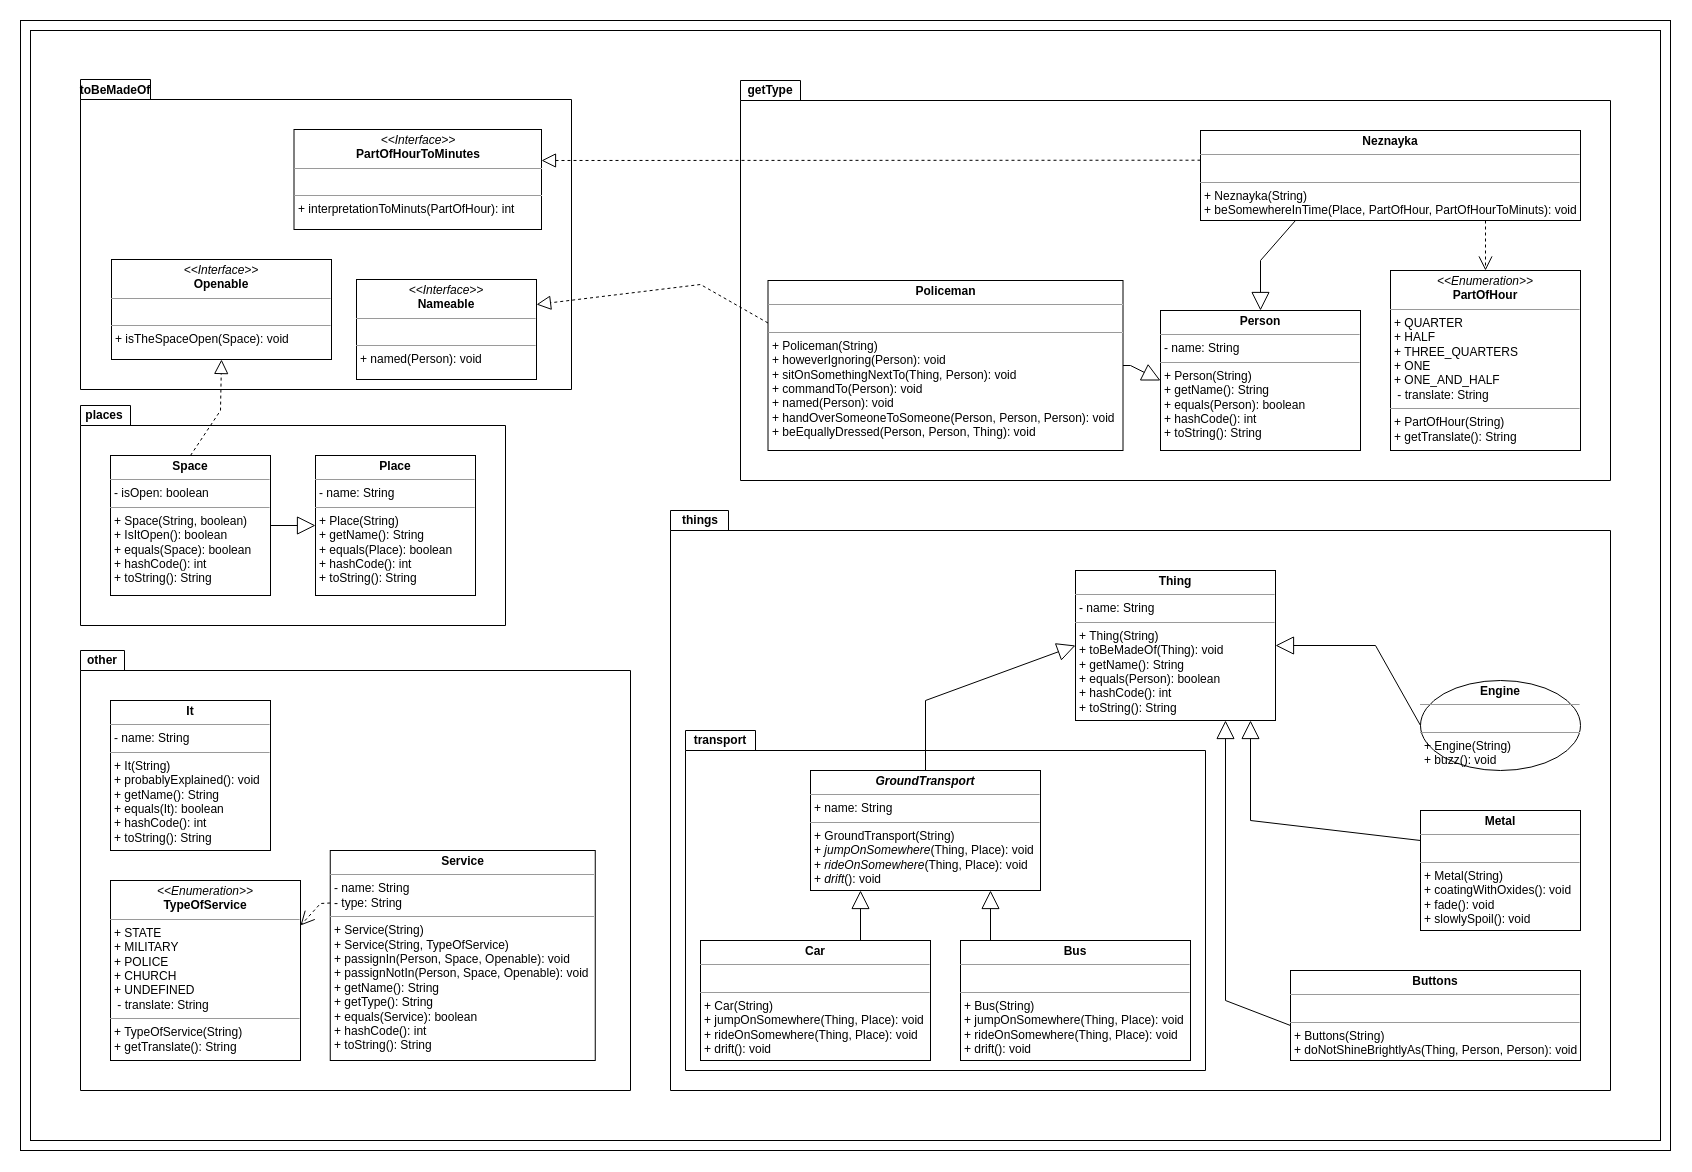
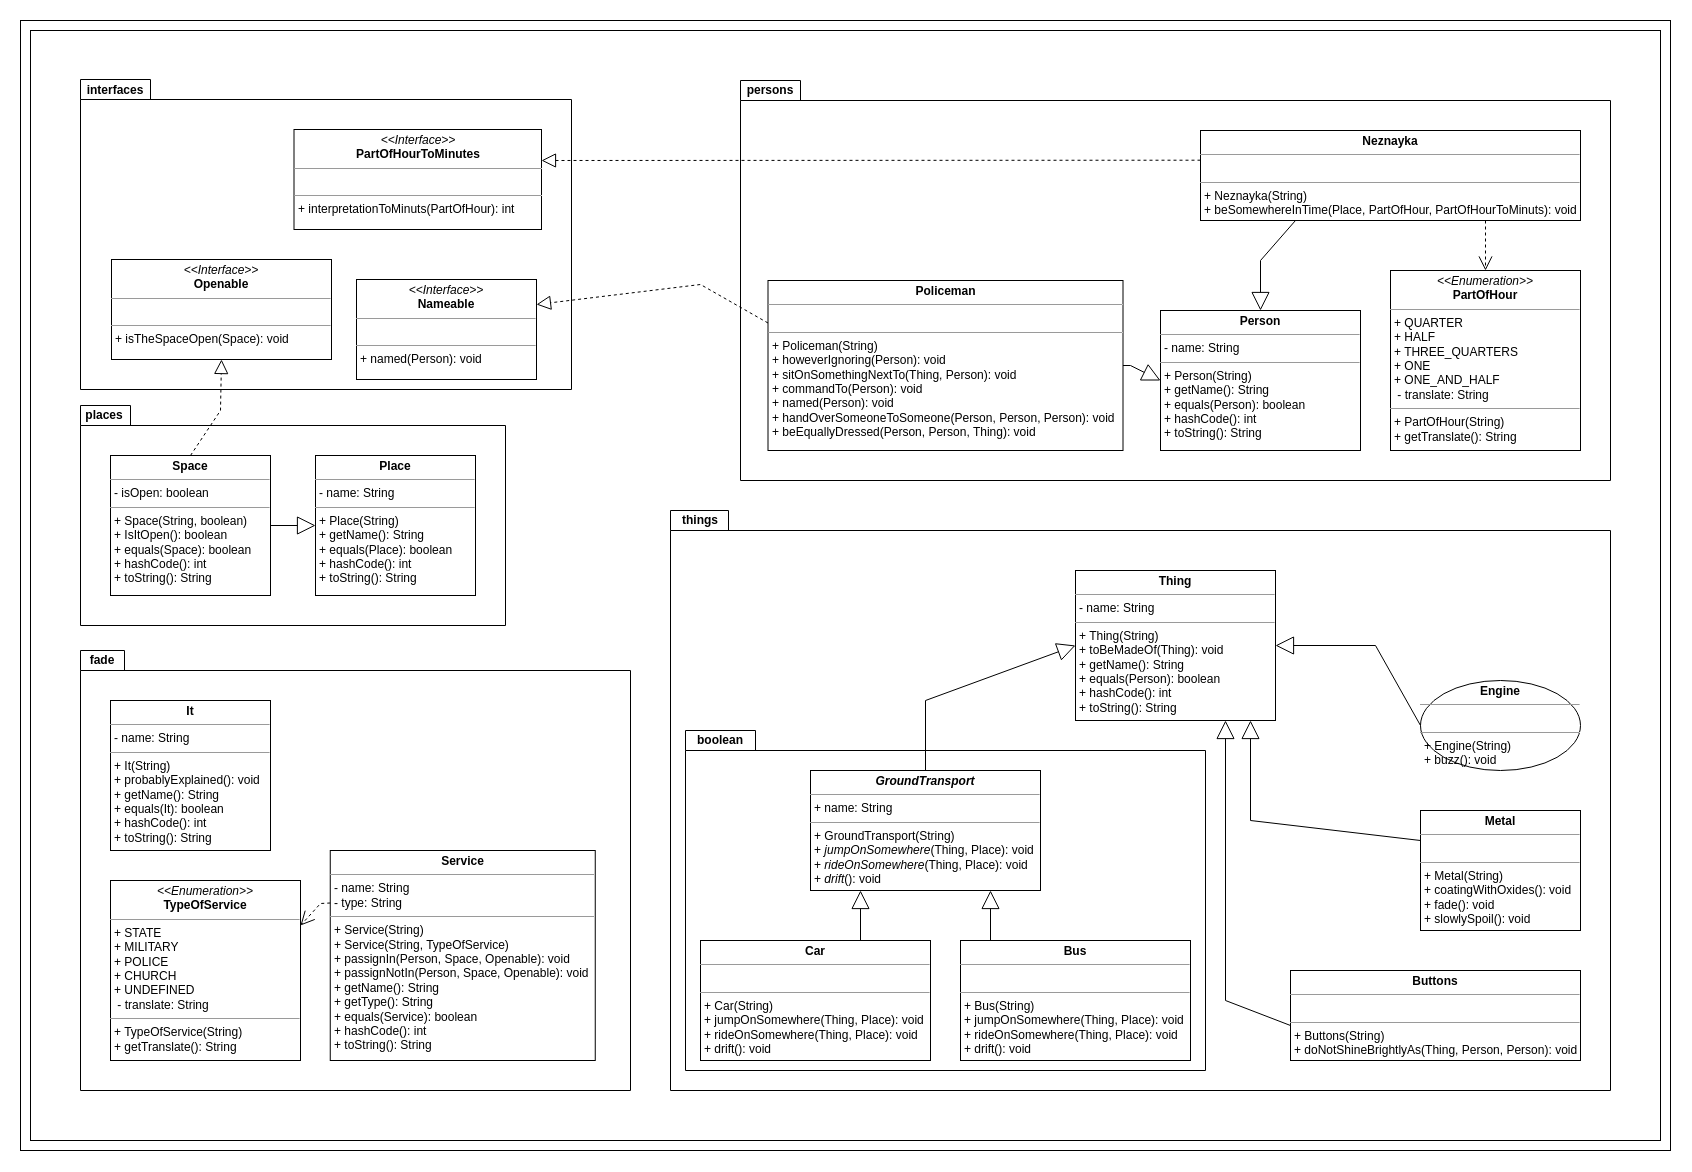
node "toBeMadeOf": label "toBeMadeOf" -> "interfaces"
node "getType": label "getType" -> "persons"
node "other": label "other" -> "fade"
node "transport": label "transport" -> "boolean"
